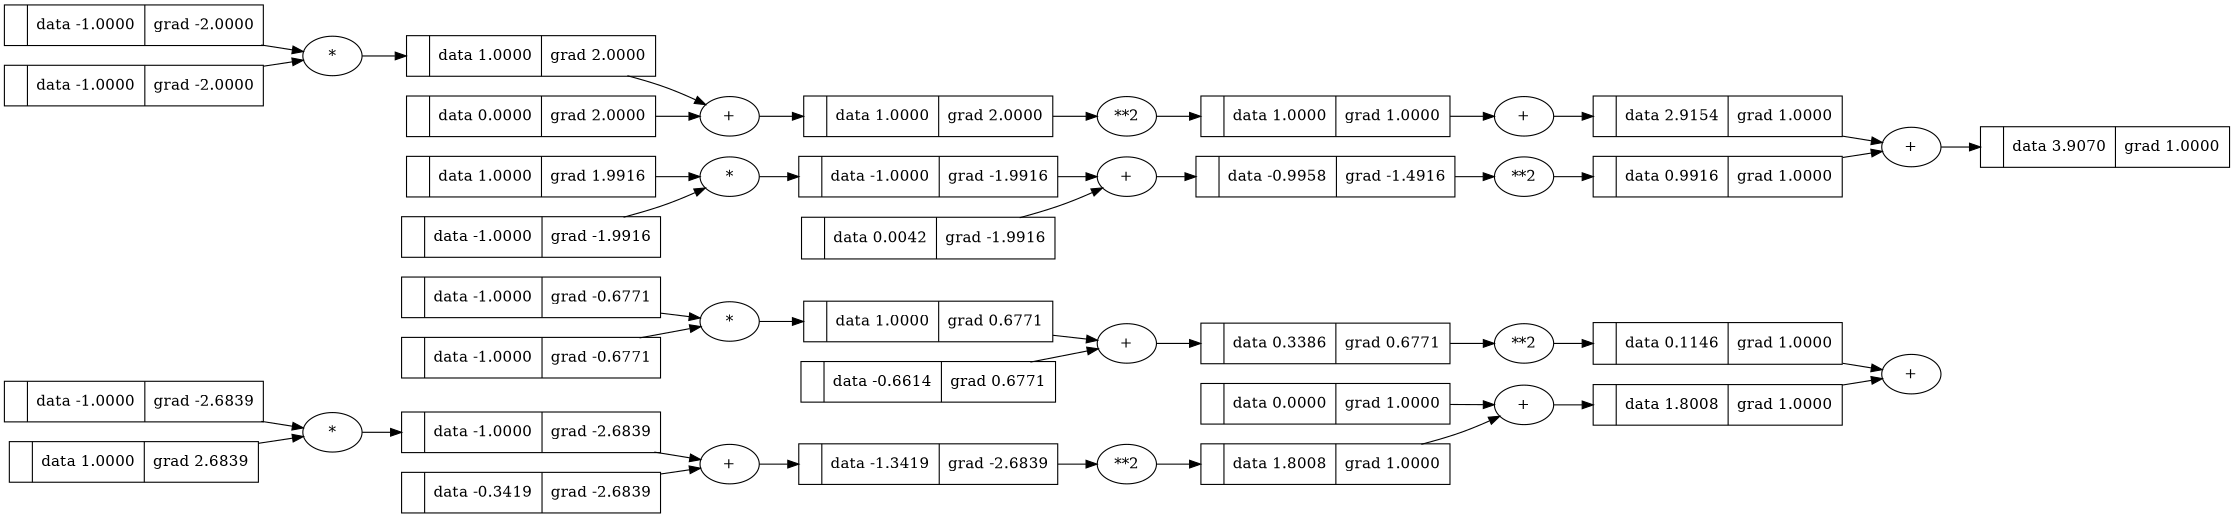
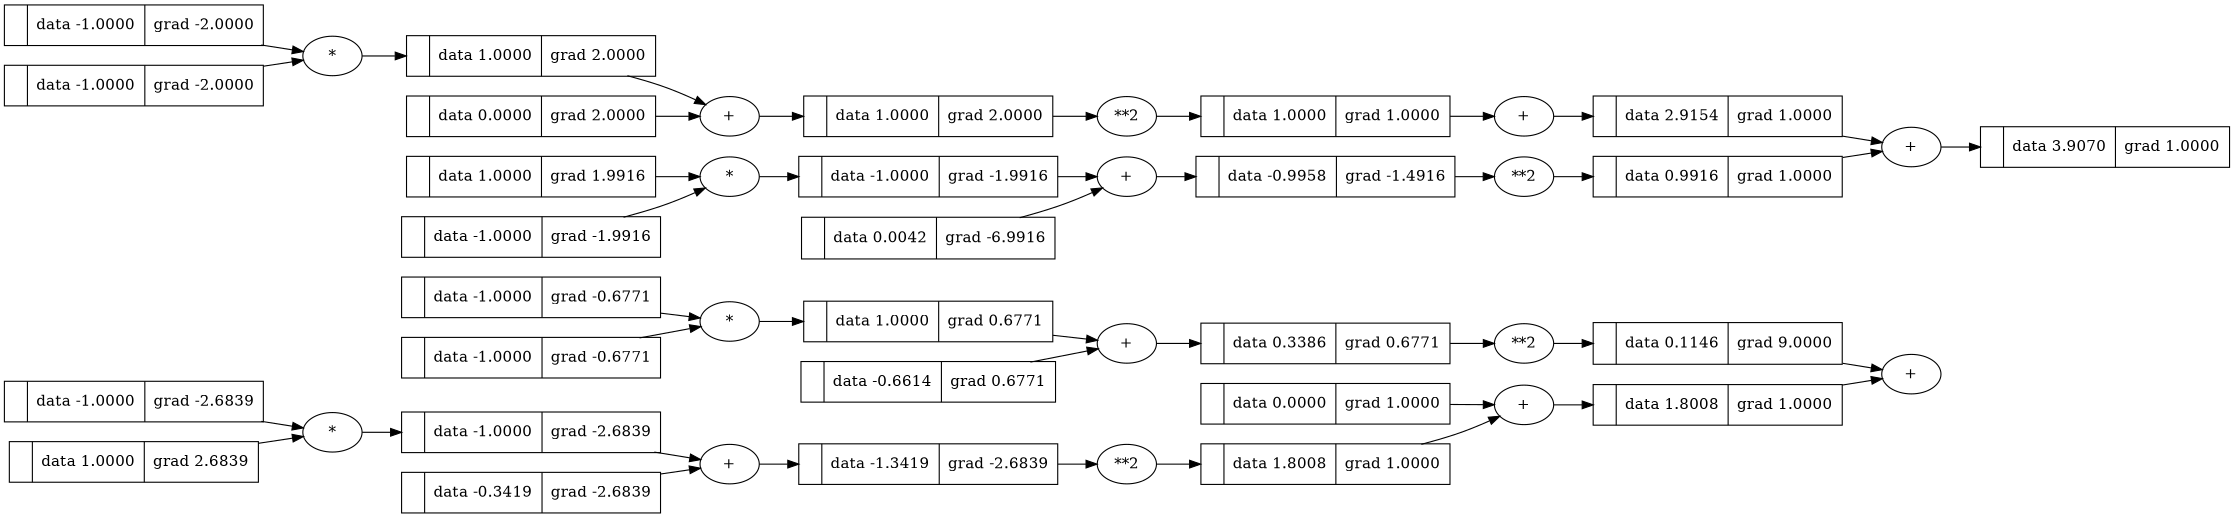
node "data 0.0042": text "grad -1.9916" -> "grad -6.9916"
node "data 0.1146": text "grad 1.0000" -> "grad 9.0000"
